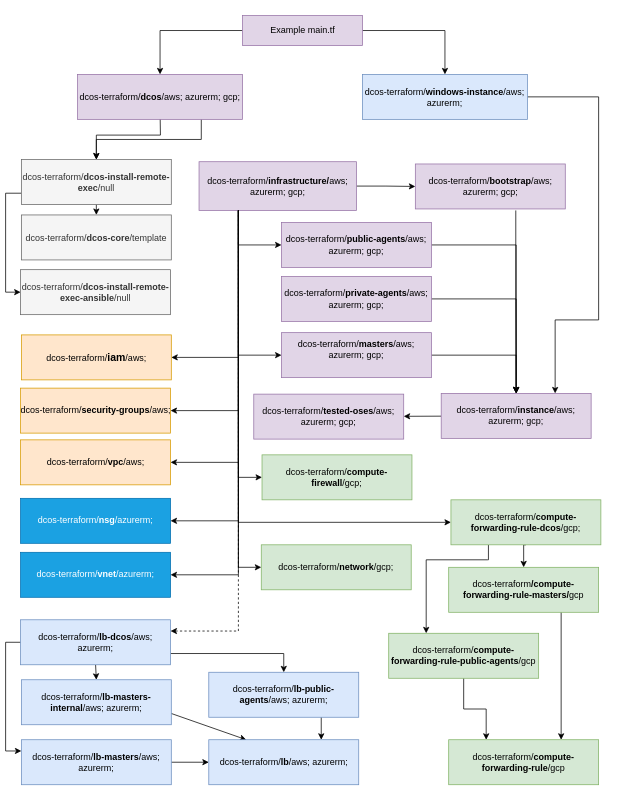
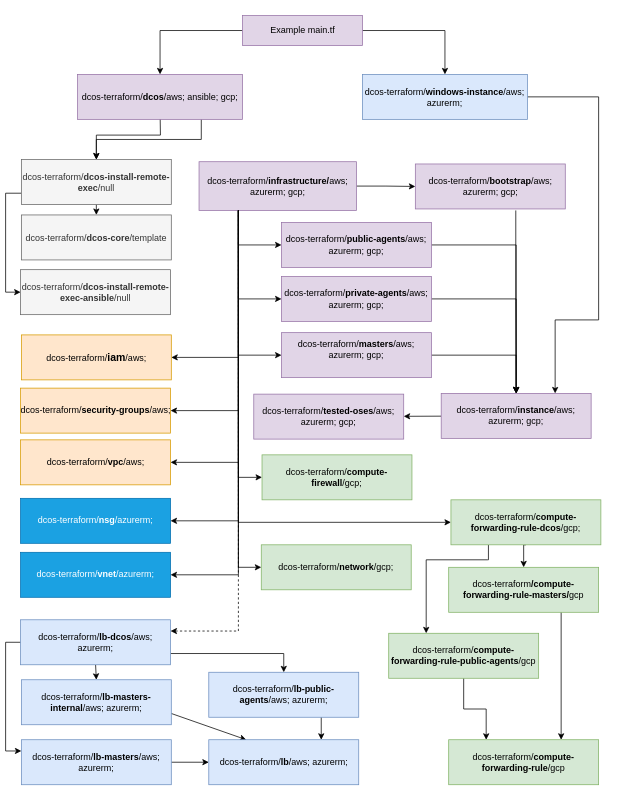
node "dcos-terraform/dcos/aws; azurerm; gcp;": label "dcos-terraform/dcos/aws; azurerm; gcp;" -> "dcos-terraform/dcos/aws; ansible; gcp;"
edge "dcos-terraform/infrastructure/aws; azurerm; gcp;" -> "dcos-terraform/private-agents/aws; azurerm; gcp;": added
